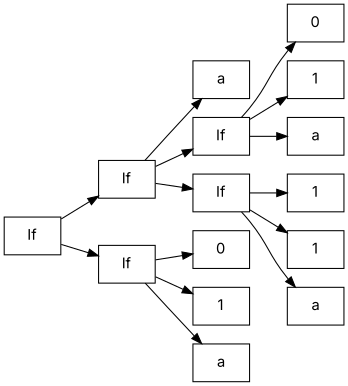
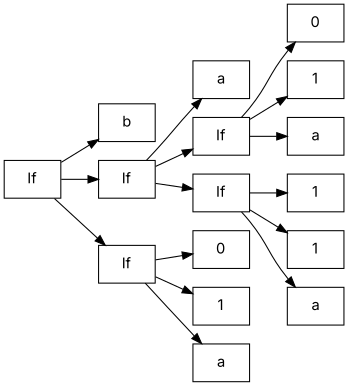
node "b": added
